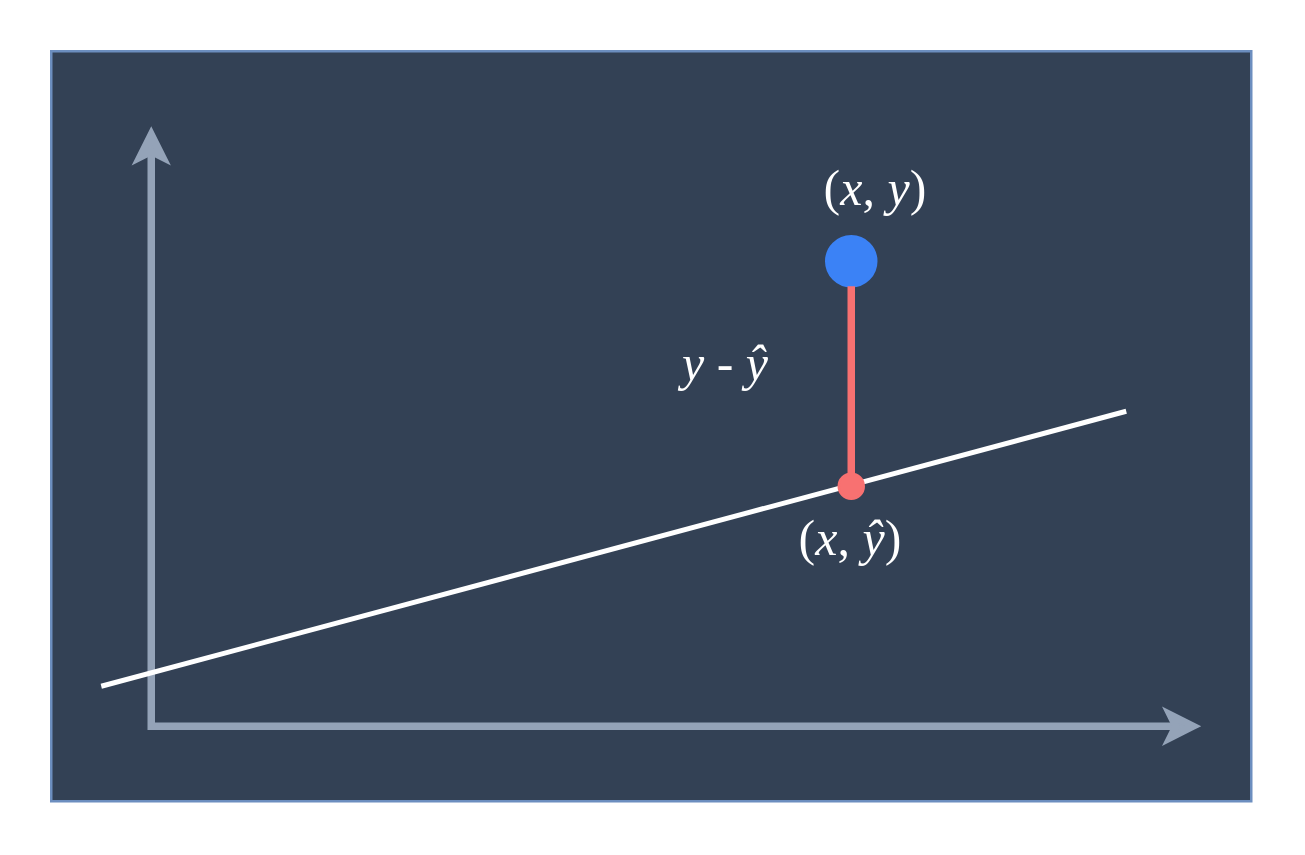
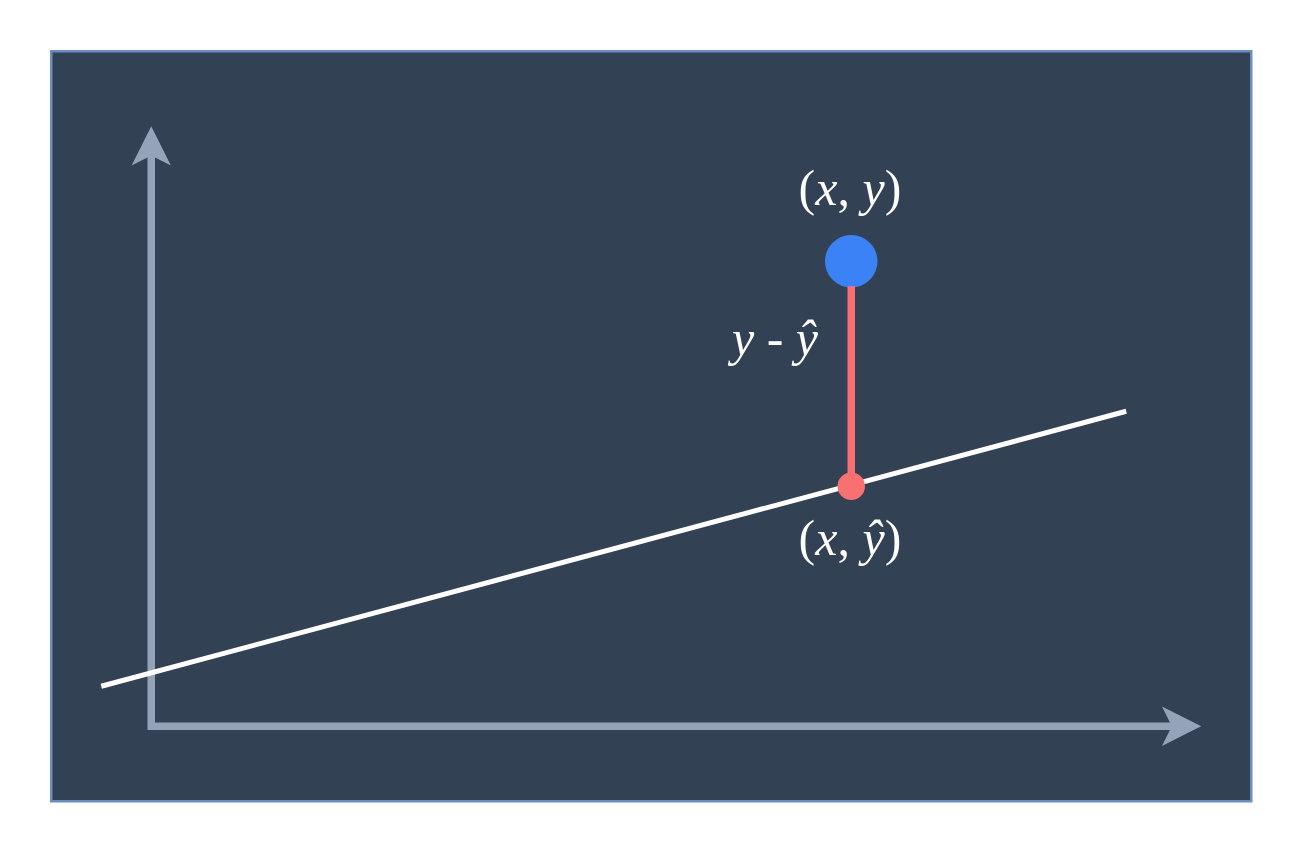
node "(x, y)": moved (876, 186) -> (851, 186)
node "y - ŷ": moved (726, 361) -> (776, 336)
